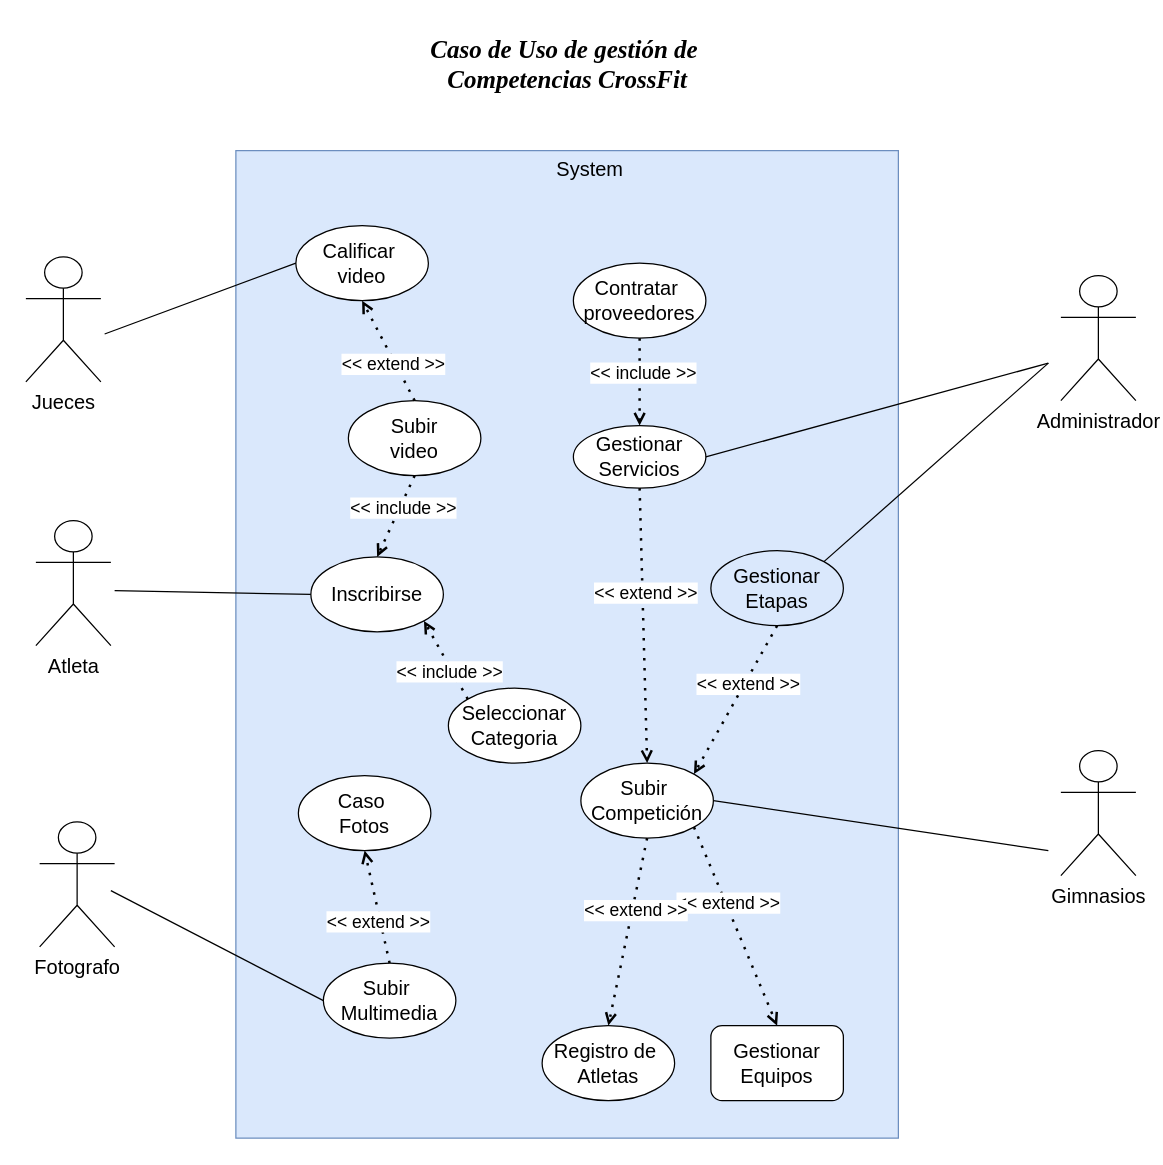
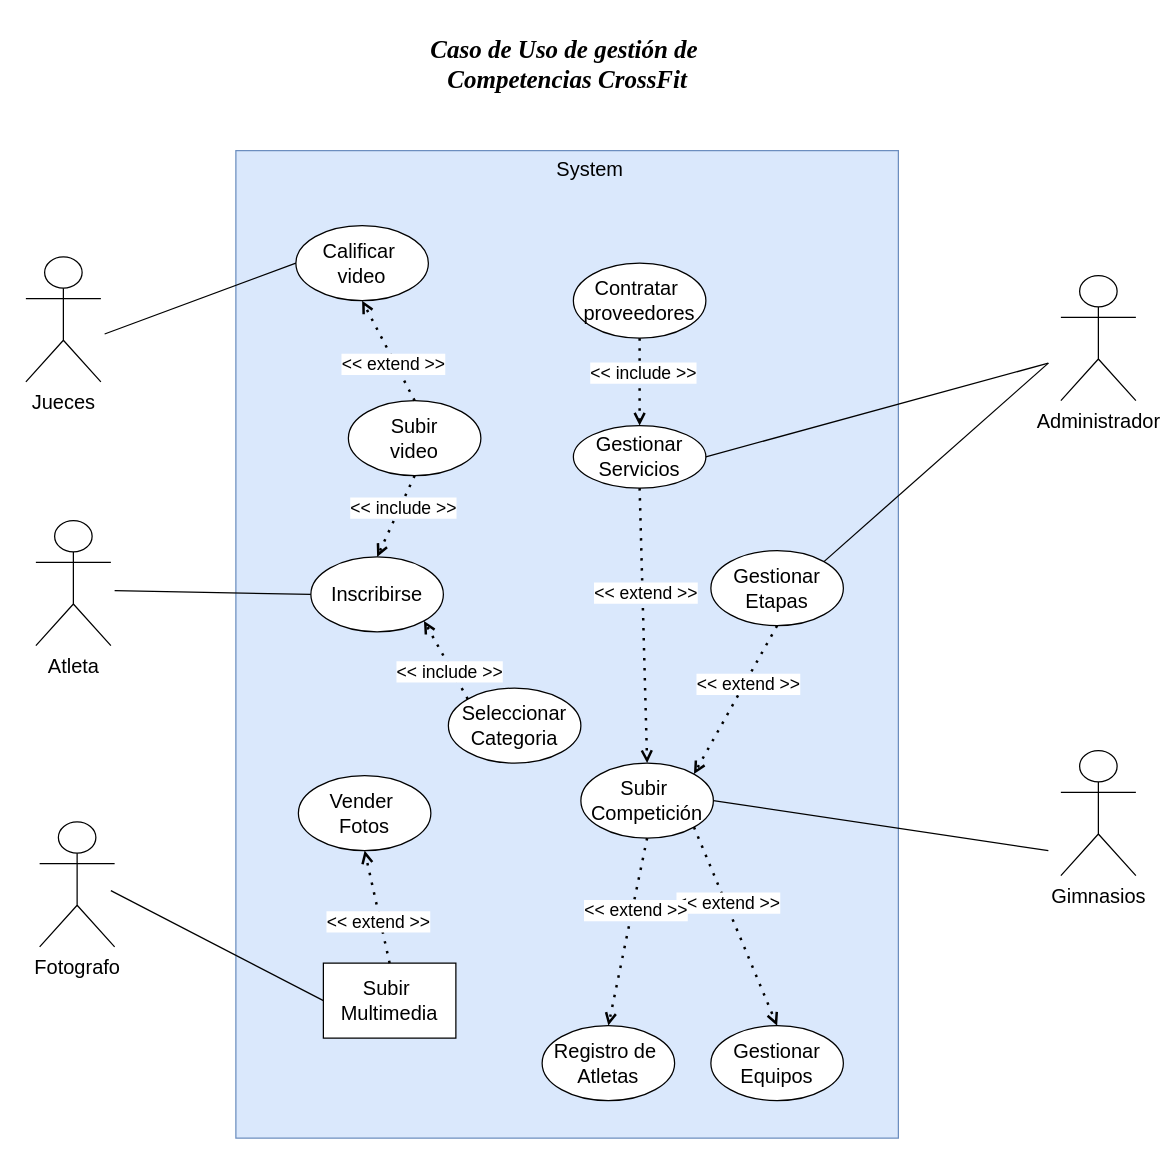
node "Gestionar Etapas": fillcolor #dae8fc -> #ffffff
node "Caso Fotos": label "Caso Fotos" -> "Vender Fotos"
node "Subir Multimedia": shape ellipse -> rectangle
node "Gestionar Equipos": shape rounded rectangle -> ellipse
